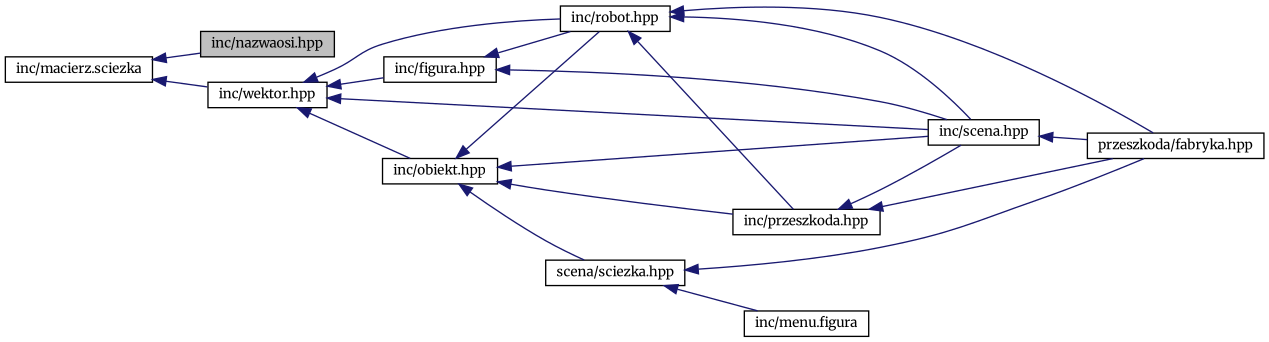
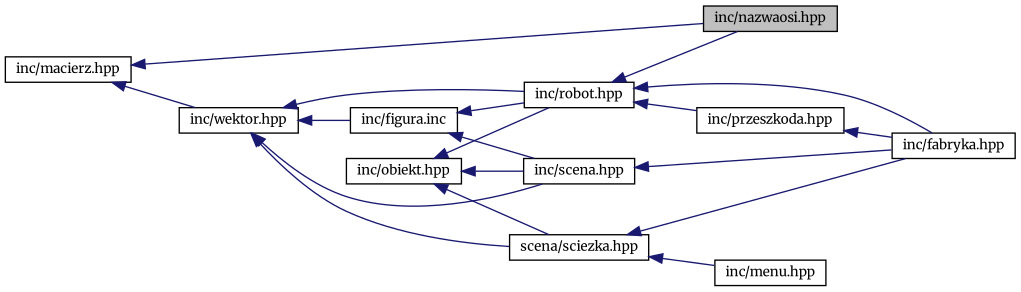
edge "inc/scena.hpp" -> "inc/robot.hpp": now "inc/nazwaosi.hpp" -> "inc/robot.hpp"
node "inc/macierz.sciezka": label "inc/macierz.sciezka" -> "inc/macierz.hpp"
node "inc/figura.hpp": label "inc/figura.hpp" -> "inc/figura.inc"
edge "inc/obiekt.hpp" -> "inc/wektor.hpp": now "scena/sciezka.hpp" -> "inc/wektor.hpp"
node "przeszkoda/fabryka.hpp": label "przeszkoda/fabryka.hpp" -> "inc/fabryka.hpp"
edge "inc/scena.hpp" -> "inc/przeszkoda.hpp": removed
edge "inc/przeszkoda.hpp" -> "inc/obiekt.hpp": removed
node "inc/menu.figura": label "inc/menu.figura" -> "inc/menu.hpp"
